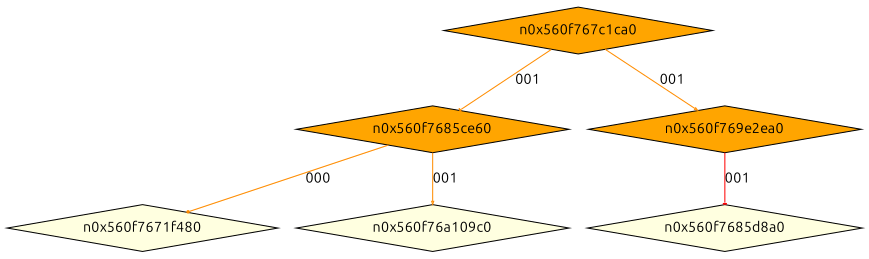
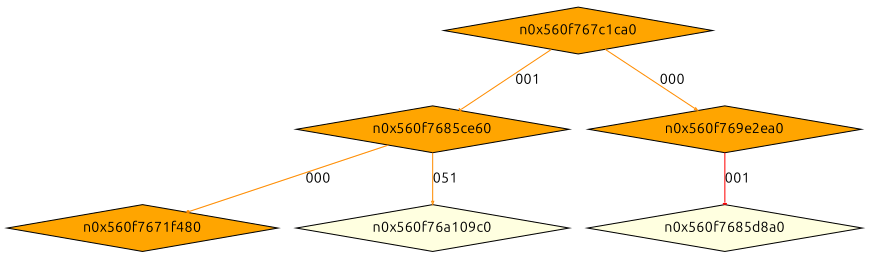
edge "n0x560f767c1ca0" -> "n0x560f769e2ea0": label "001" -> "000"
edge "n0x560f7685ce60" -> "n0x560f76a109c0": label "001" -> "051"
node "n0x560f7671f480": fillcolor lightyellow -> orange
